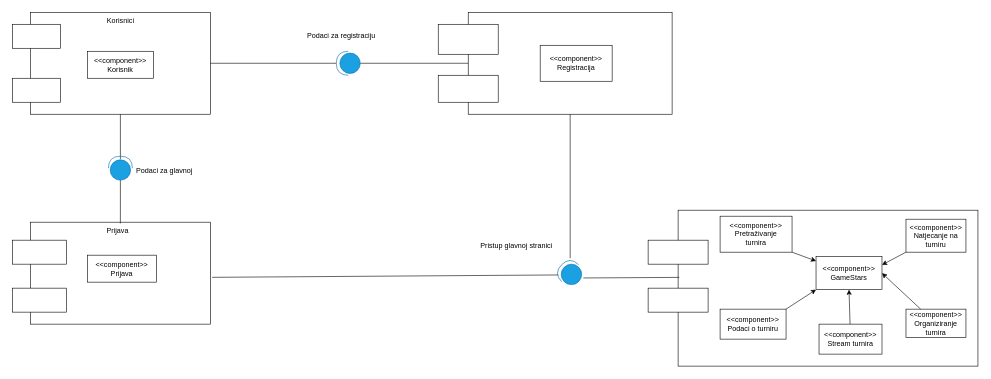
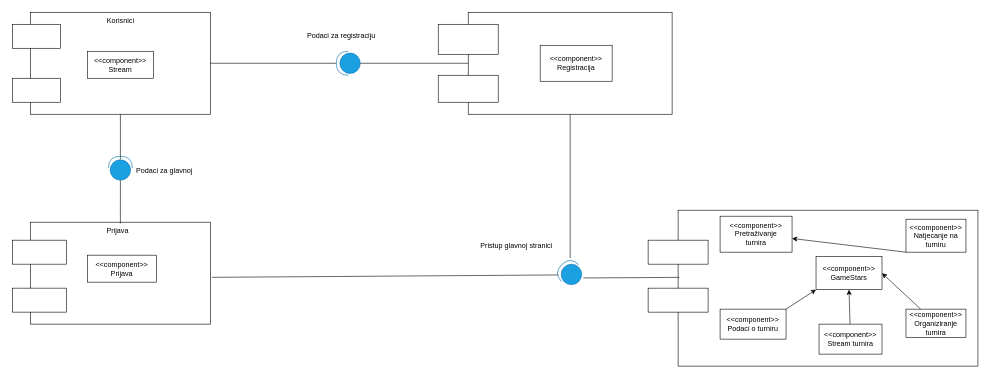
node "<<component>> Korisnik": label "<<component>> Korisnik" -> "<<component>> Stream"
edge "<<component>> Pretraživanje turnira" -> "<<component>> GameStars": removed
edge "<<component>> Natjecanje na turniru" -> "<<component>> GameStars": now "<<component>> Natjecanje na turniru" -> "<<component>> Pretraživanje turnira"
